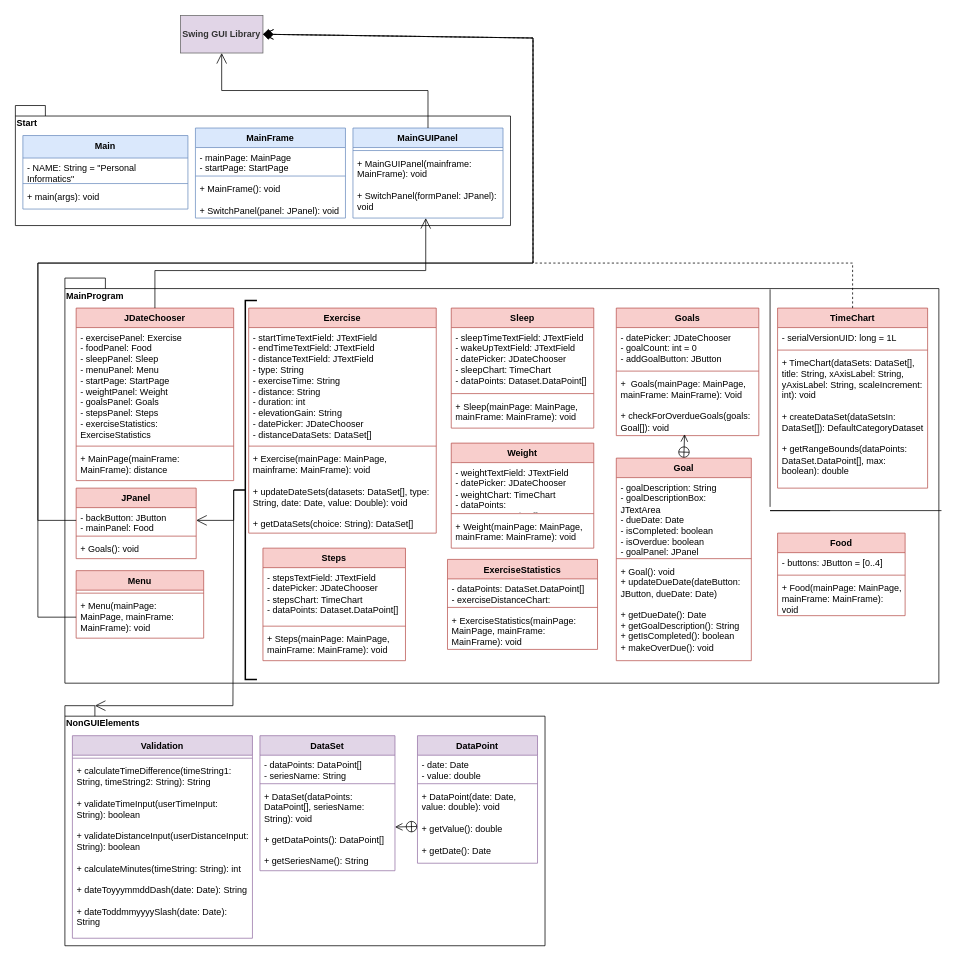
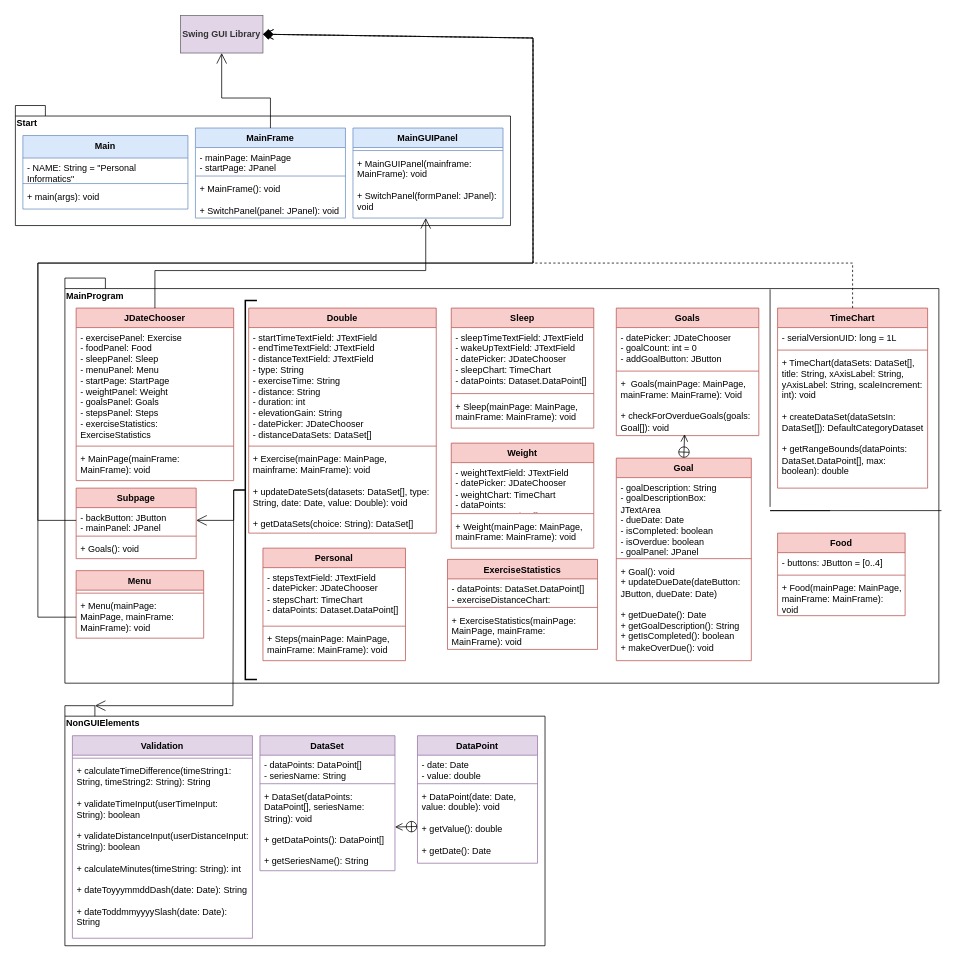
edge "MainGUIPanel" -> "Swing GUI Library": removed
edge "MainFrame" -> "Swing GUI Library": added
node "- mainPage: MainPage - startPage: StartPage": label "- mainPage: MainPage - startPage: StartPage" -> "- mainPage: MainPage - startPage: JPanel"
node "Exercise": label "Exercise" -> "Double"
node "+ MainPage(mainFrame: MainFrame): distance": label "+ MainPage(mainFrame: MainFrame): distance" -> "+ MainPage(mainFrame: MainFrame): void"
node "JPanel": label "JPanel" -> "Subpage"
node "- backButton: JButton - mainPanel: Food": label "- backButton: JButton - mainPanel: Food" -> "- backButton: JButton - mainPanel: JPanel"
node "Steps": label "Steps" -> "Personal"
